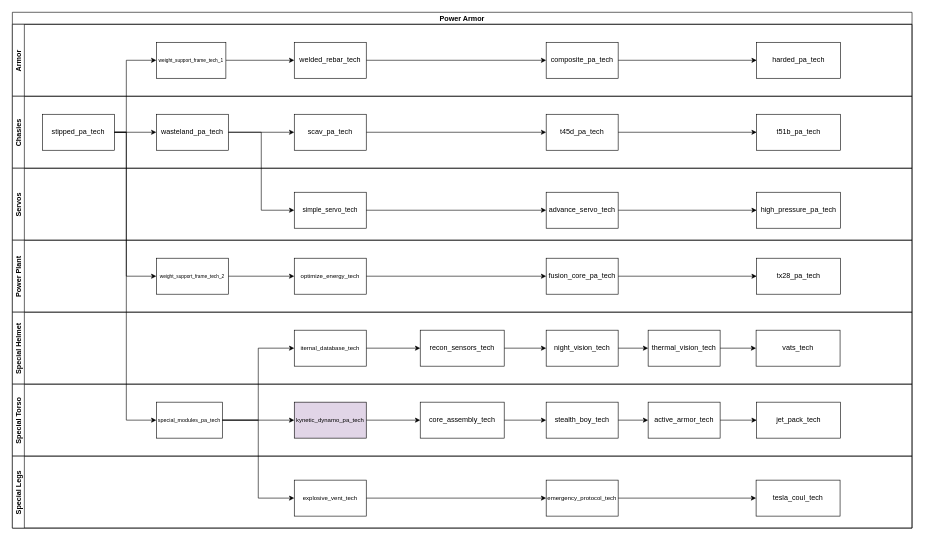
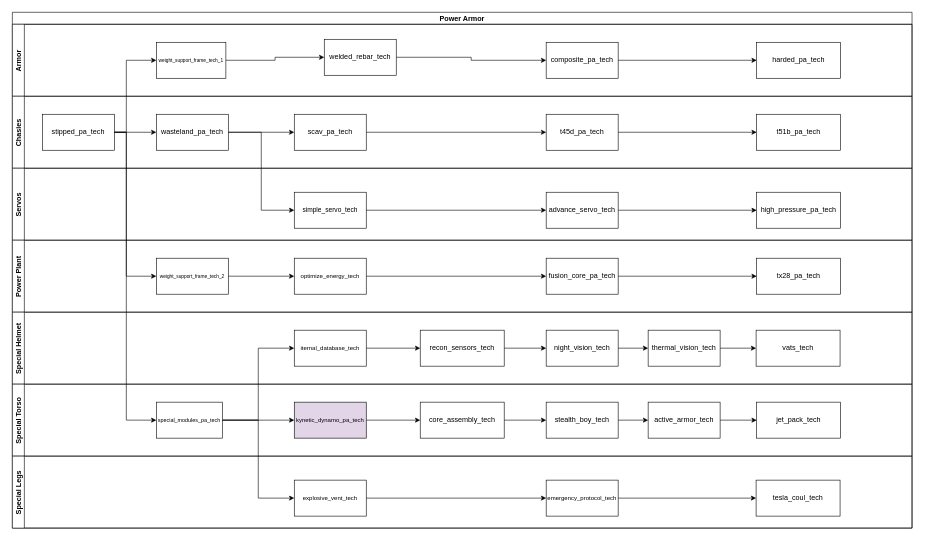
node "welded_rebar_tech": moved (330, 60) -> (360, 57)
